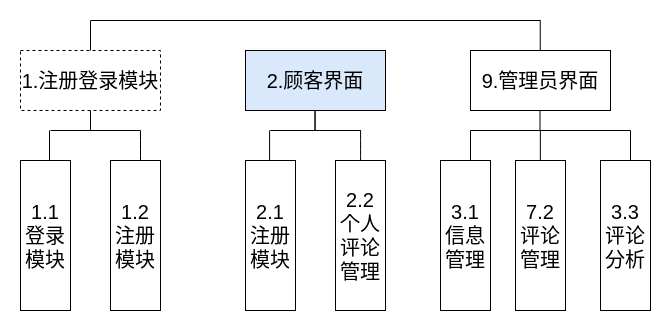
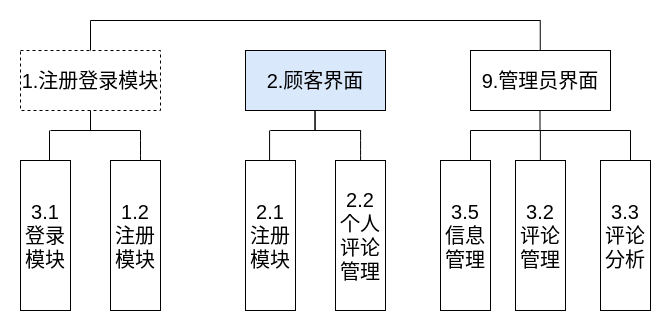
node "1.1 登录模块": label "1.1 登录模块" -> "3.1 登录模块"
node "3.1 信息管理": label "3.1 信息管理" -> "3.5 信息管理"
node "7.2 评论管理": label "7.2 评论管理" -> "3.2 评论管理"
